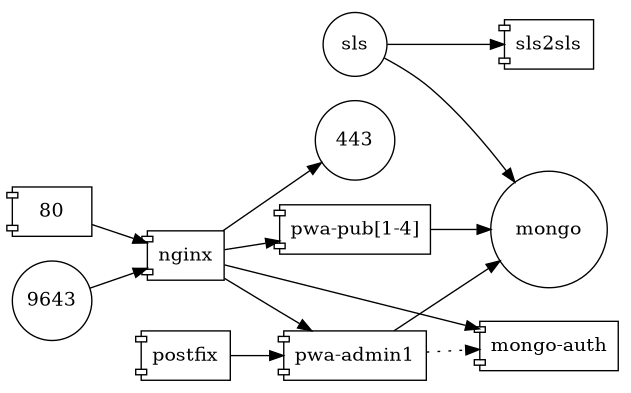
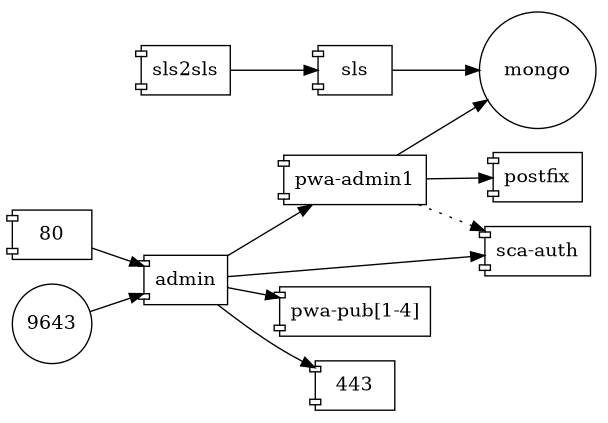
node "sls": shape circle -> component
edge "sls" -> "sls2sls": reversed
node "443": shape circle -> component
edge "pwa-pub[1-4]" -> "mongo": removed
node "nginx": label "nginx" -> "admin"
node "mongo-auth": label "mongo-auth" -> "sca-auth"
edge "postfix" -> "pwa-admin1": reversed
